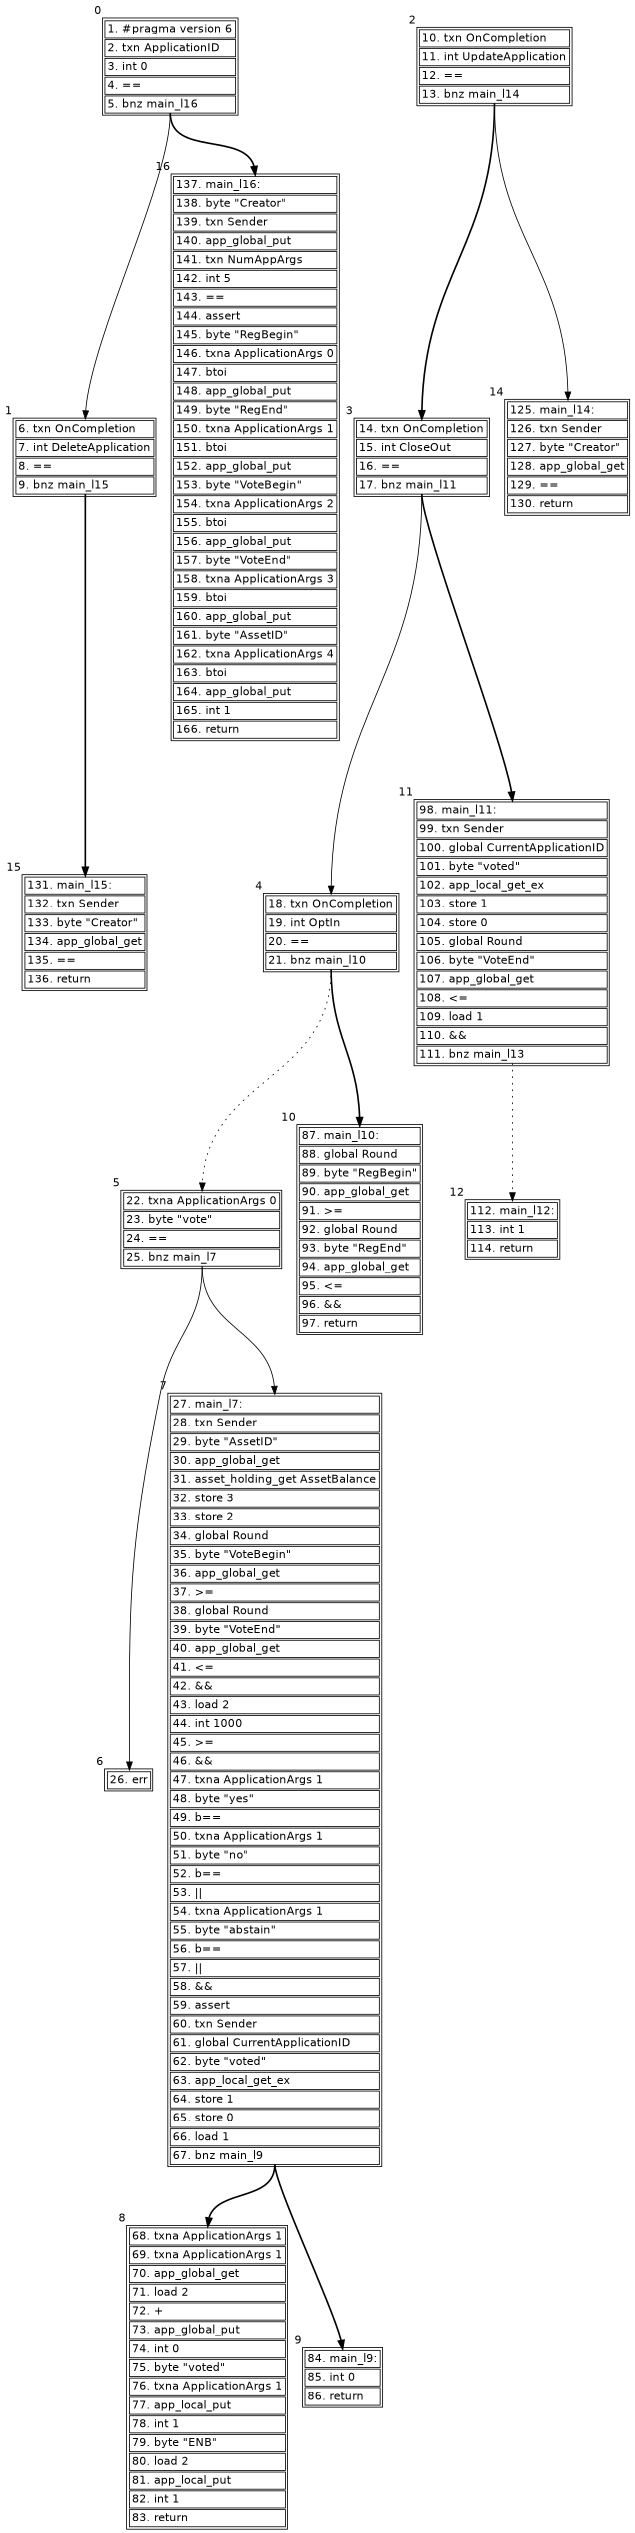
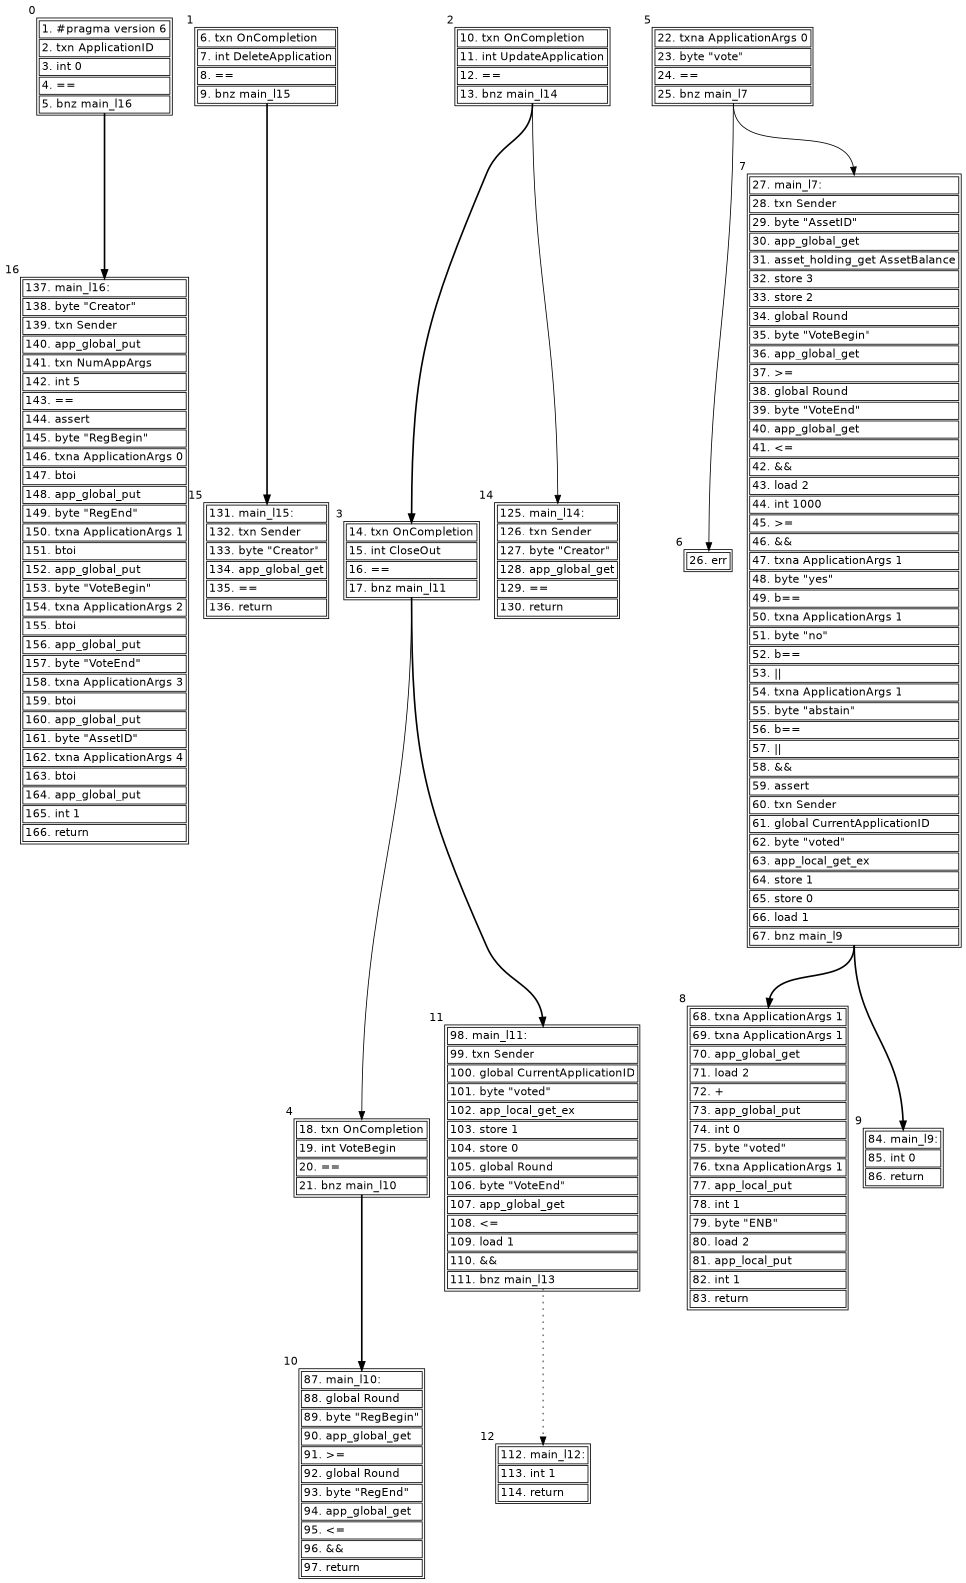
edge "1. #pragma version 6" -> "6. txn OnCompletion": removed
node "18. txn OnCompletion": text "19. int OptIn" -> "19. int VoteBegin"
edge "18. txn OnCompletion" -> "22. txna ApplicationArgs 0": removed
